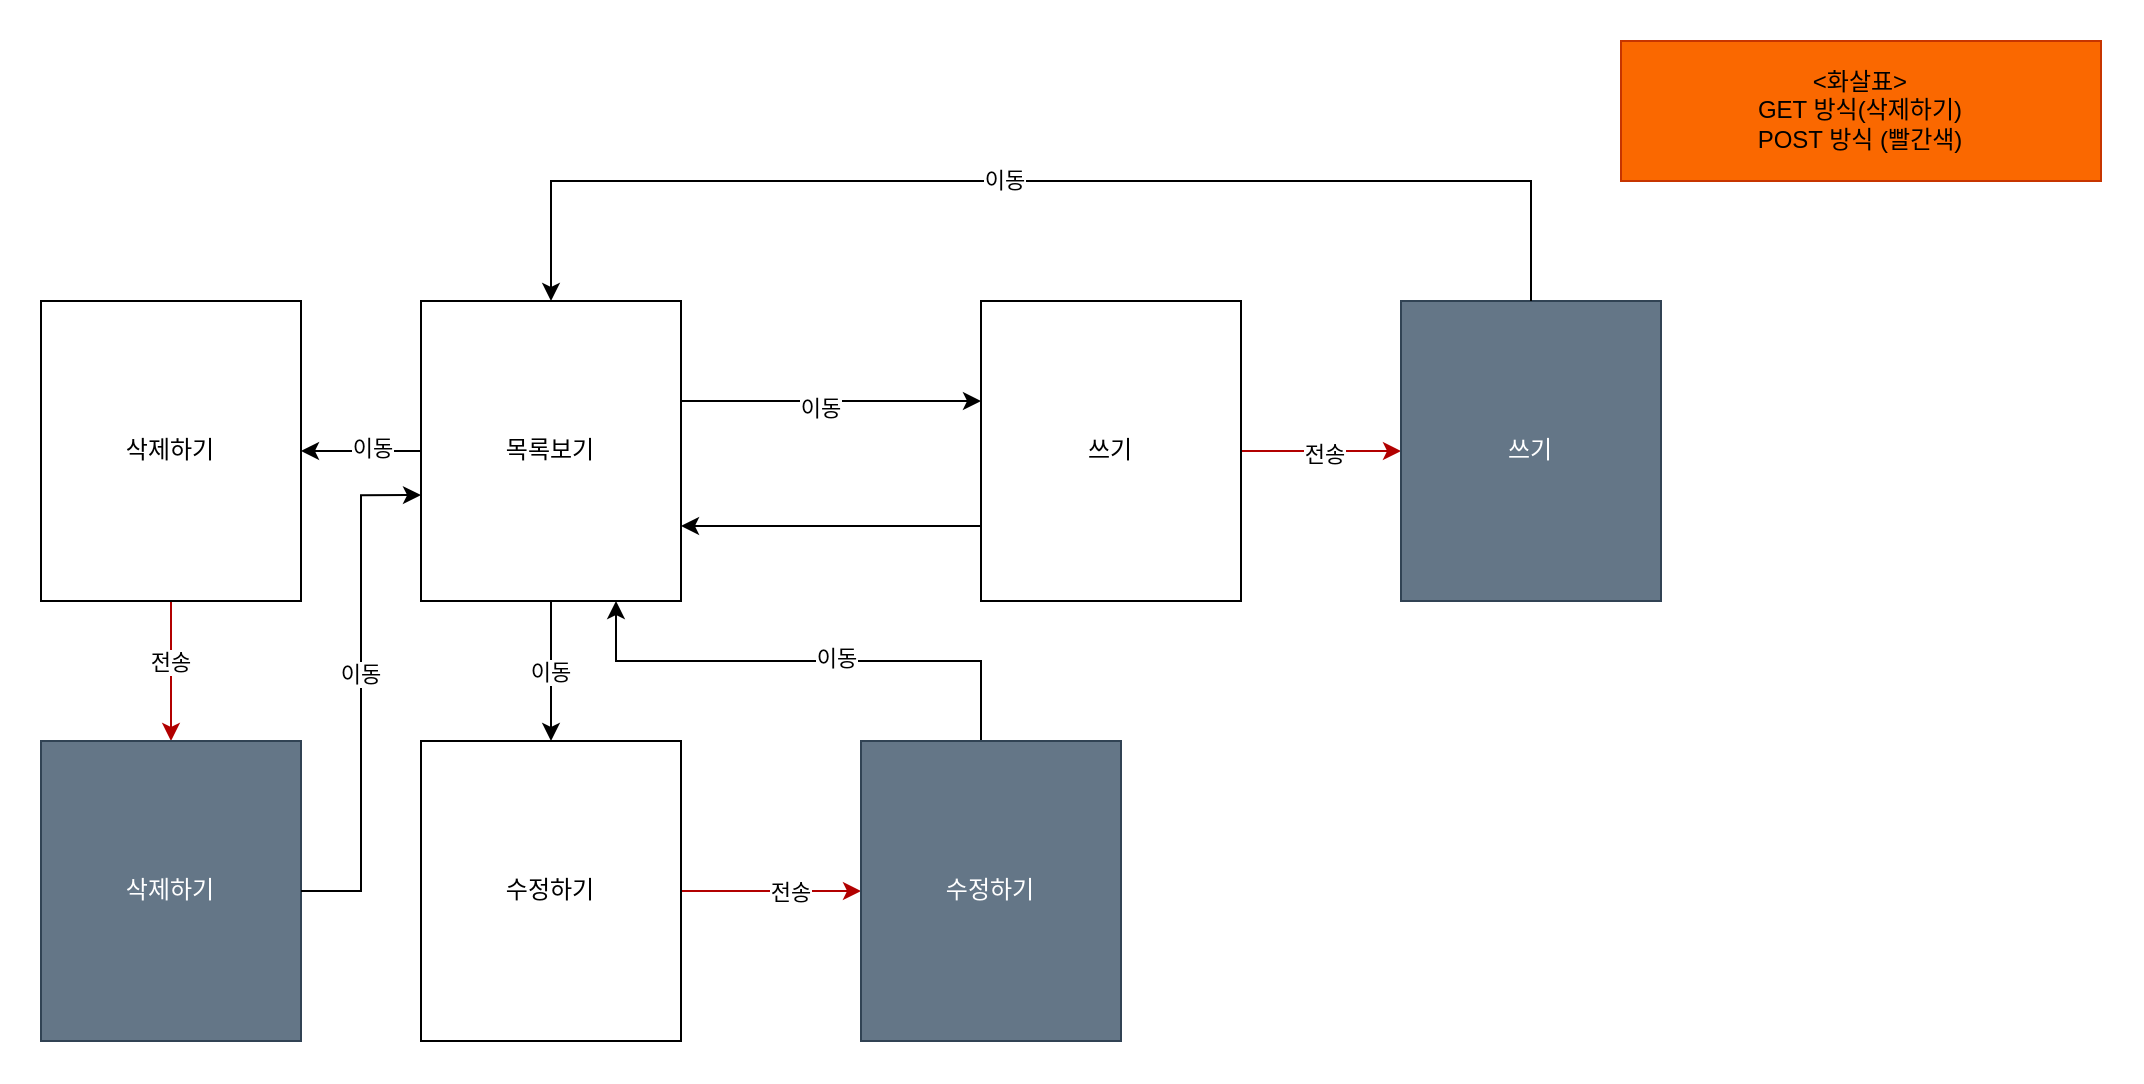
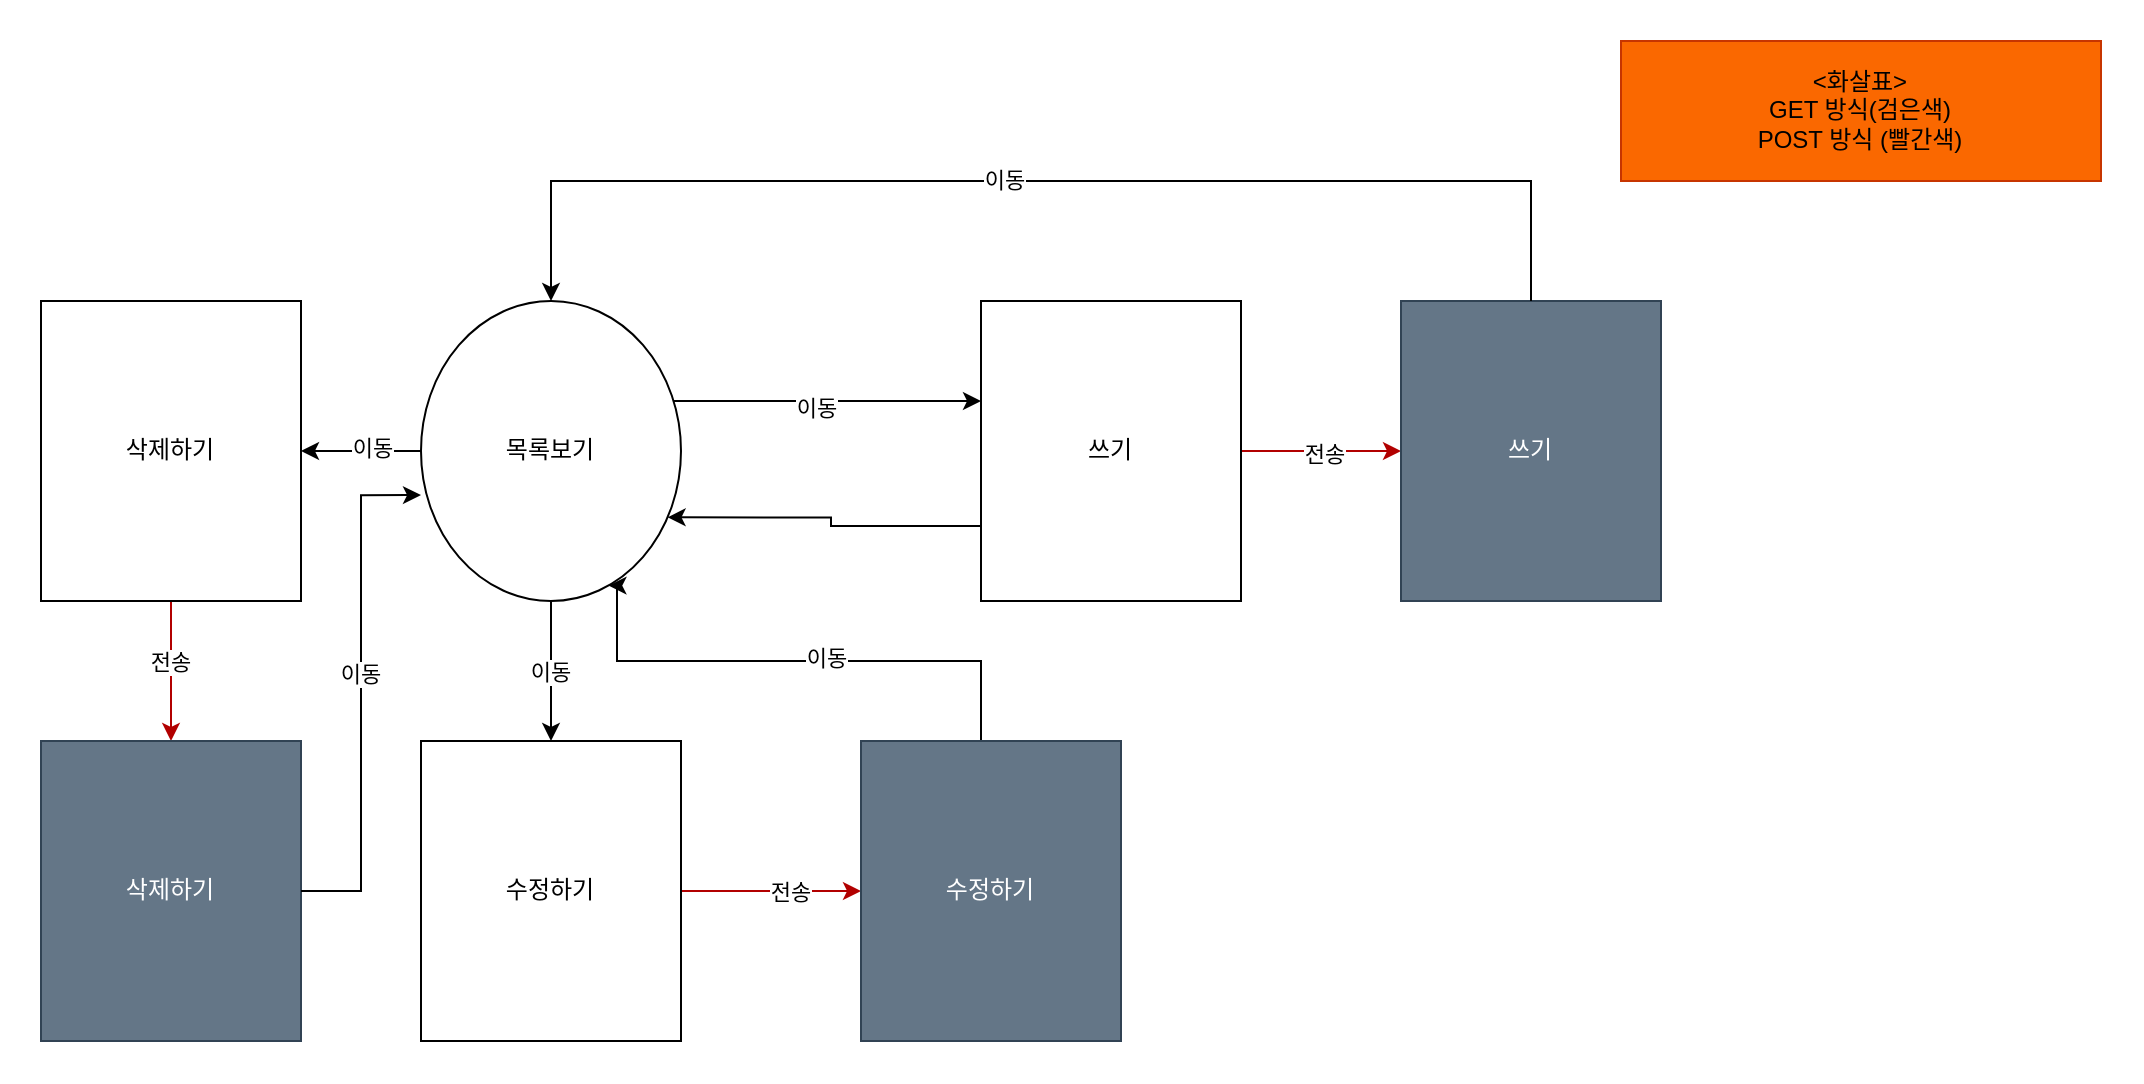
node "<화살표> GET 방식(삭제하기) POST 방식 (빨간색)": label "<화살표> GET 방식(삭제하기) POST 방식 (빨간색)" -> "<화살표> GET 방식(검은색) POST 방식 (빨간색)"
node "목록보기": shape rectangle -> ellipse
